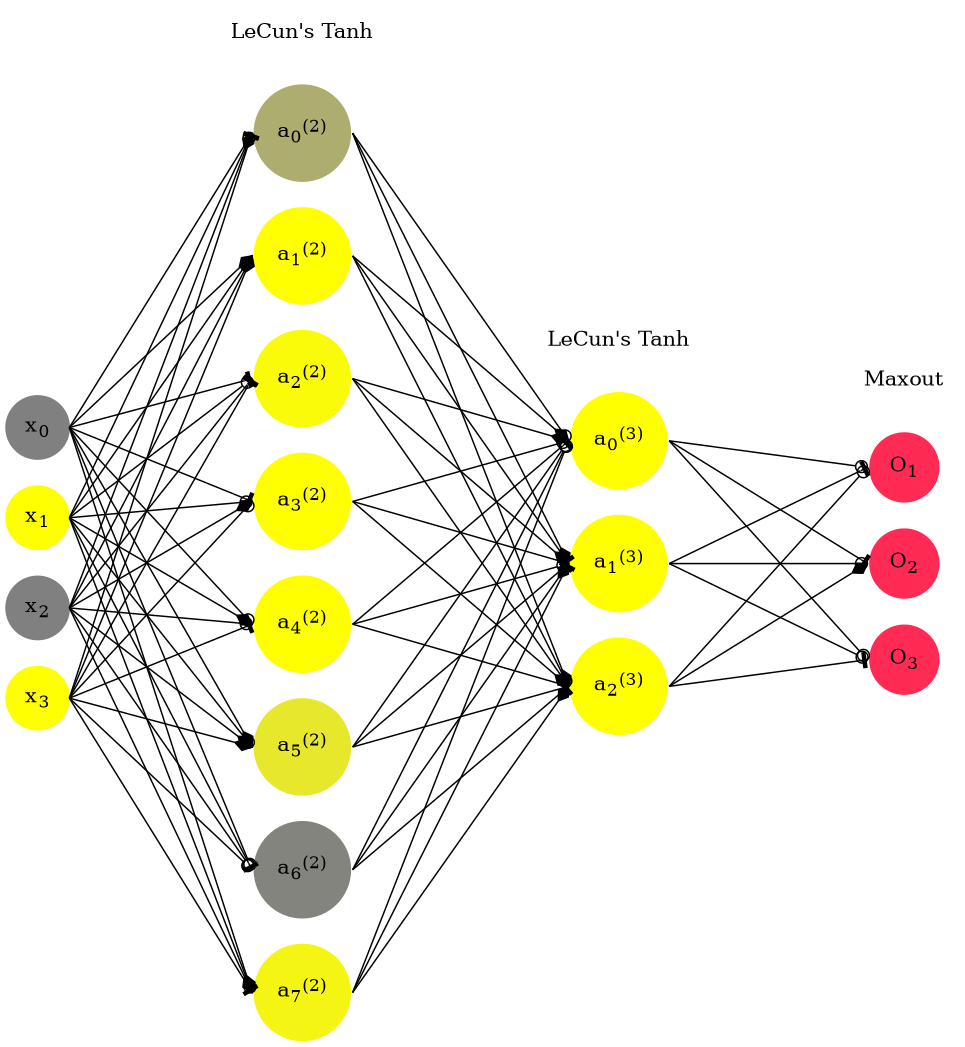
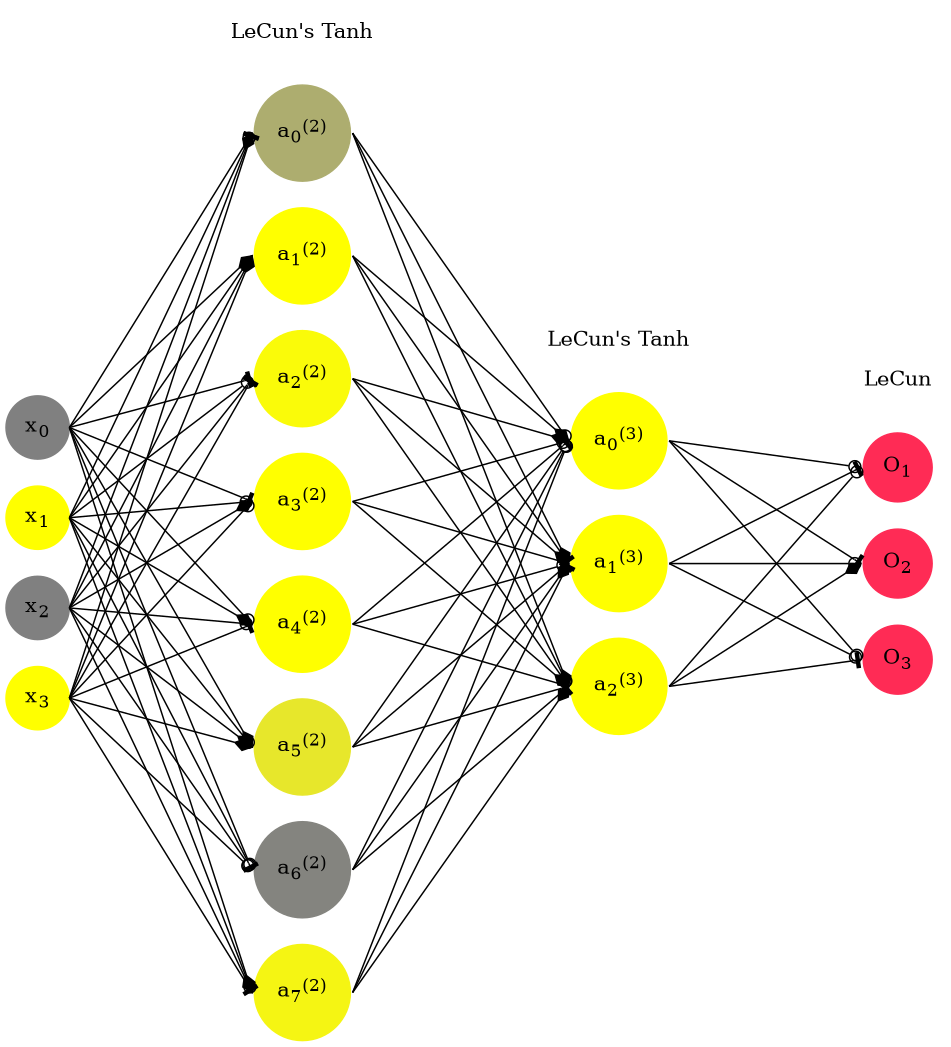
node "Maxout": label "Maxout" -> "LeCun"
